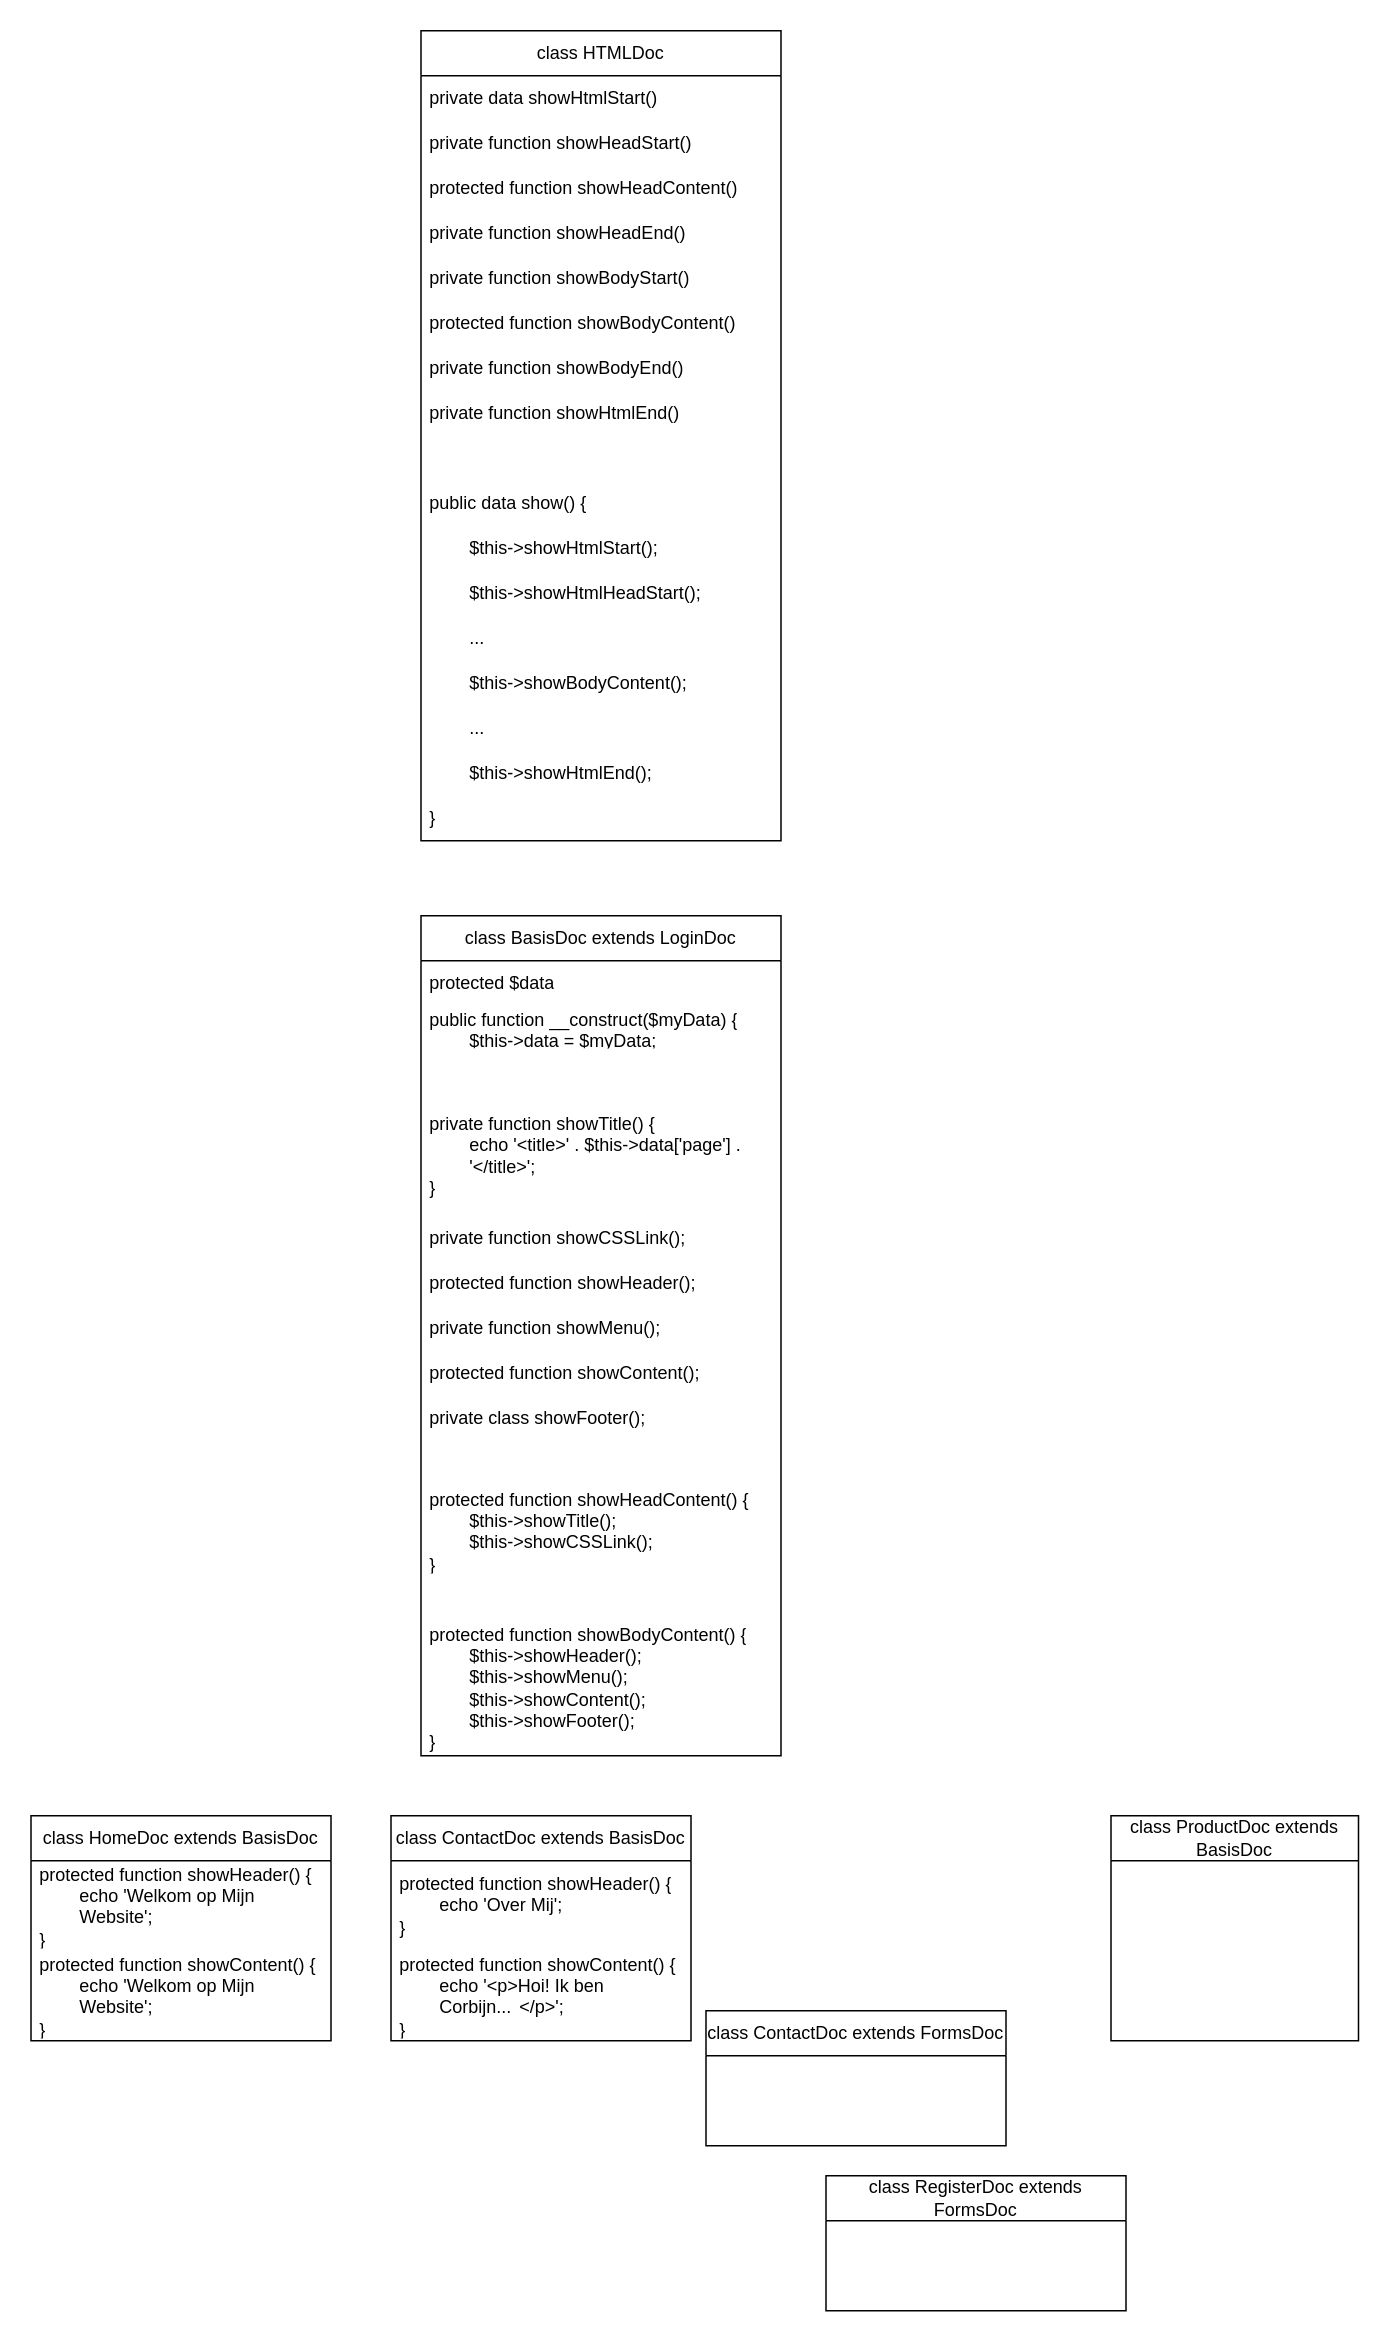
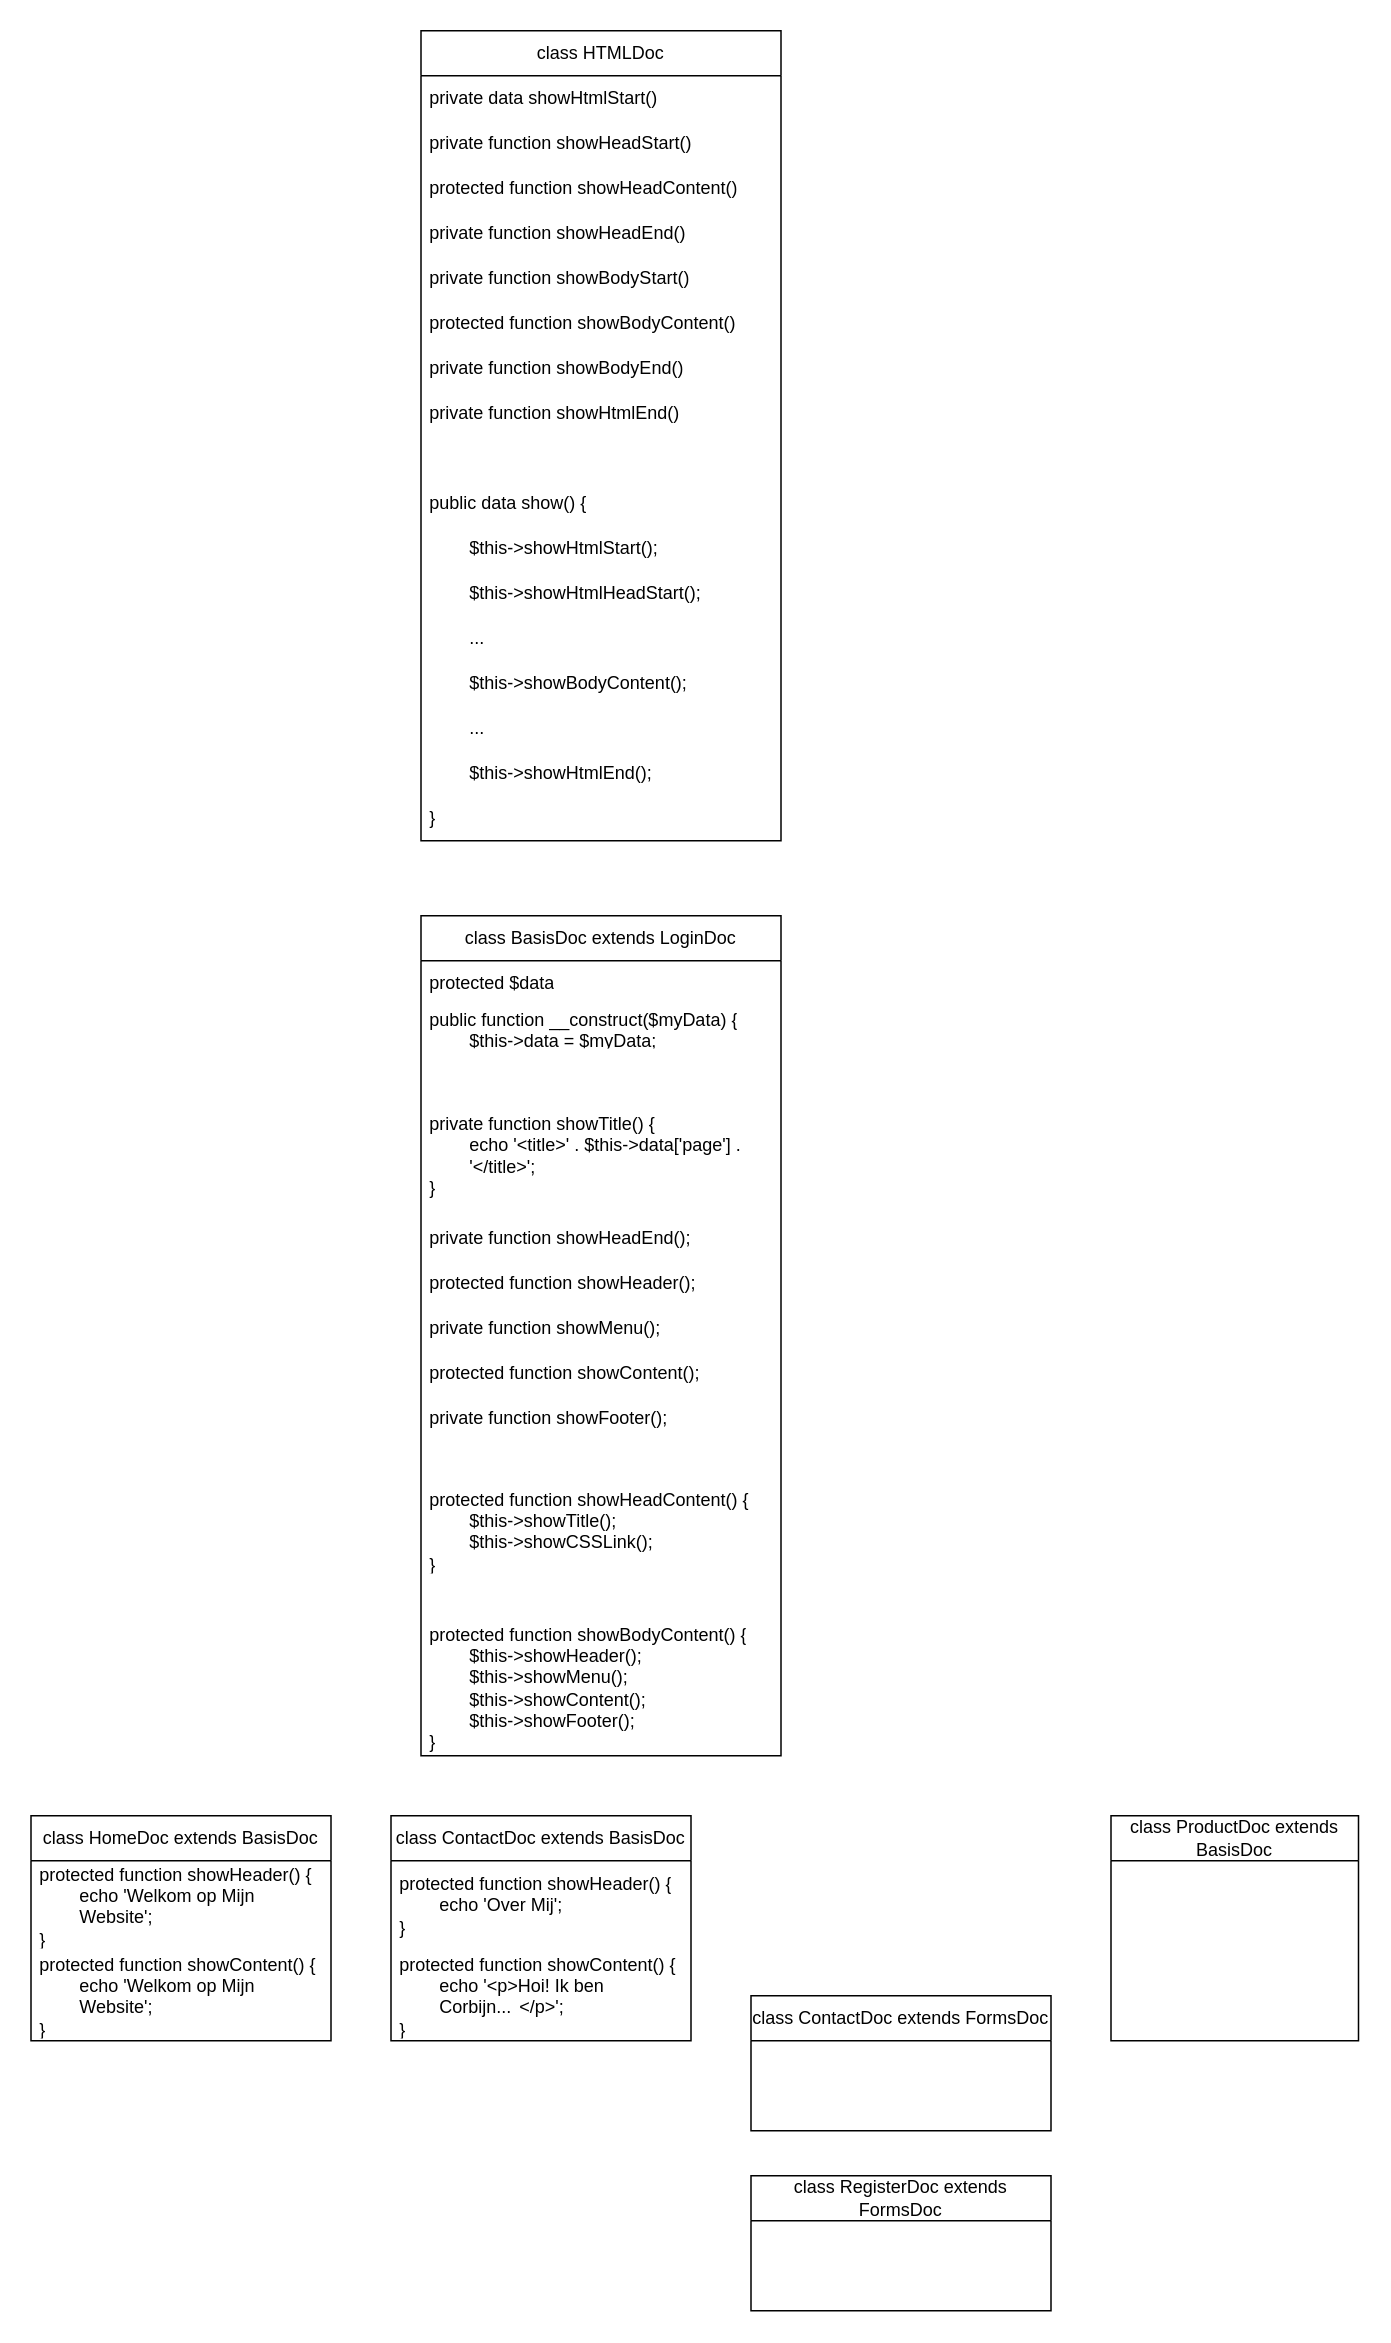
node "private function showCSSLink();": label "private function showCSSLink();" -> "private function showHeadEnd();"
node "private class showFooter();": label "private class showFooter();" -> "private function showFooter();"
node "class ContactDoc extends FormsDoc": moved (856, 2078) -> (901, 2063)
node "class RegisterDoc extends FormsDoc": moved (976, 2243) -> (901, 2243)
